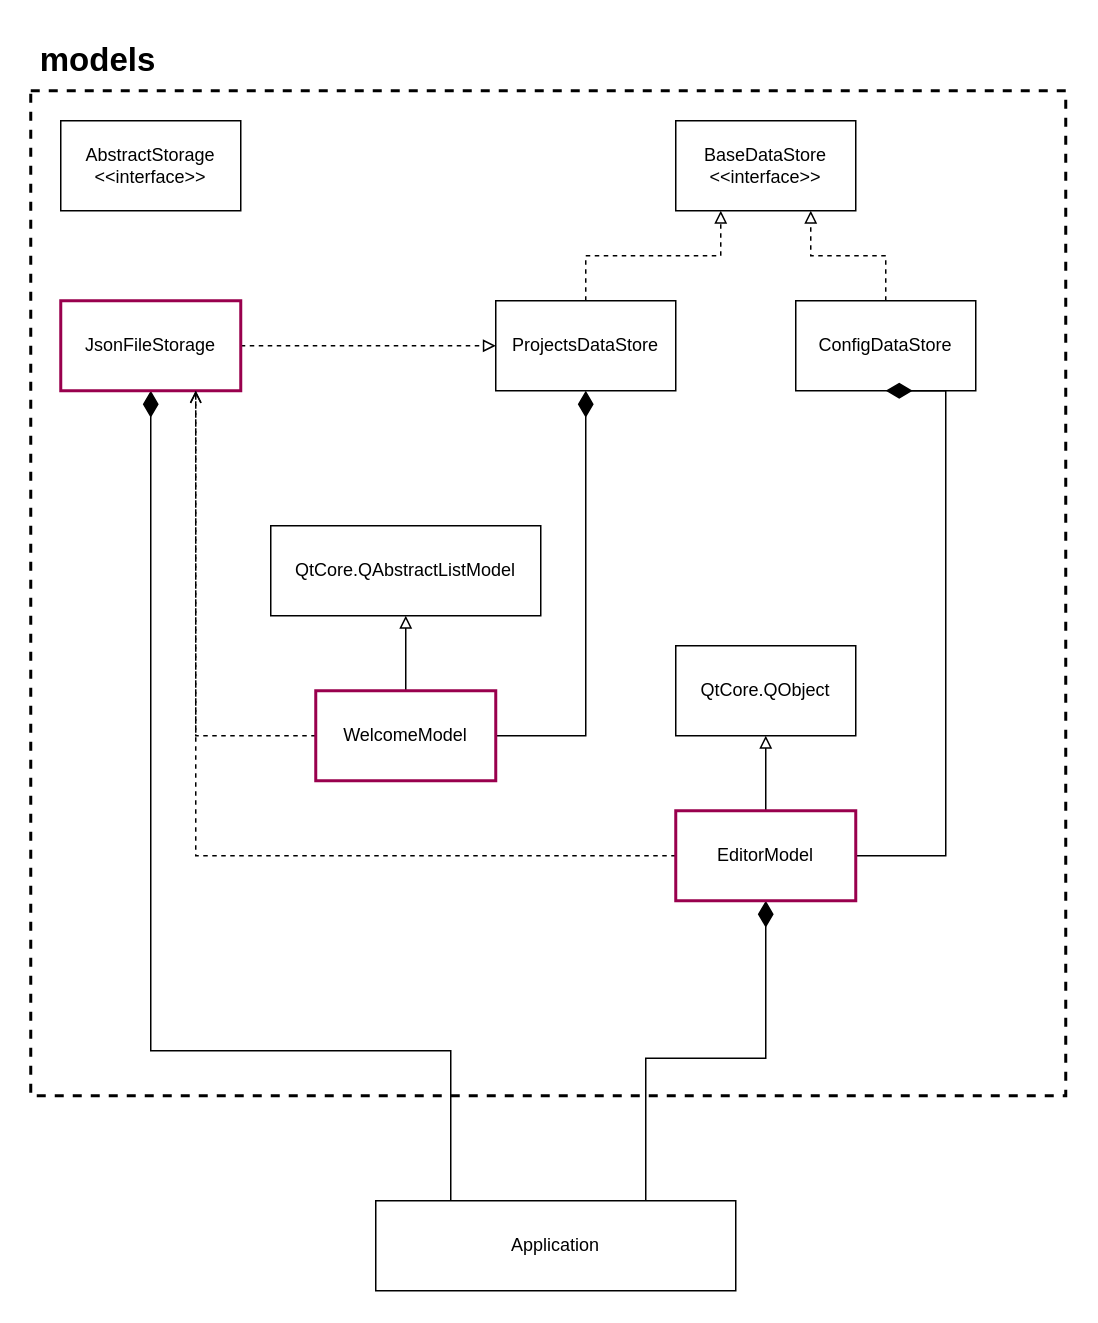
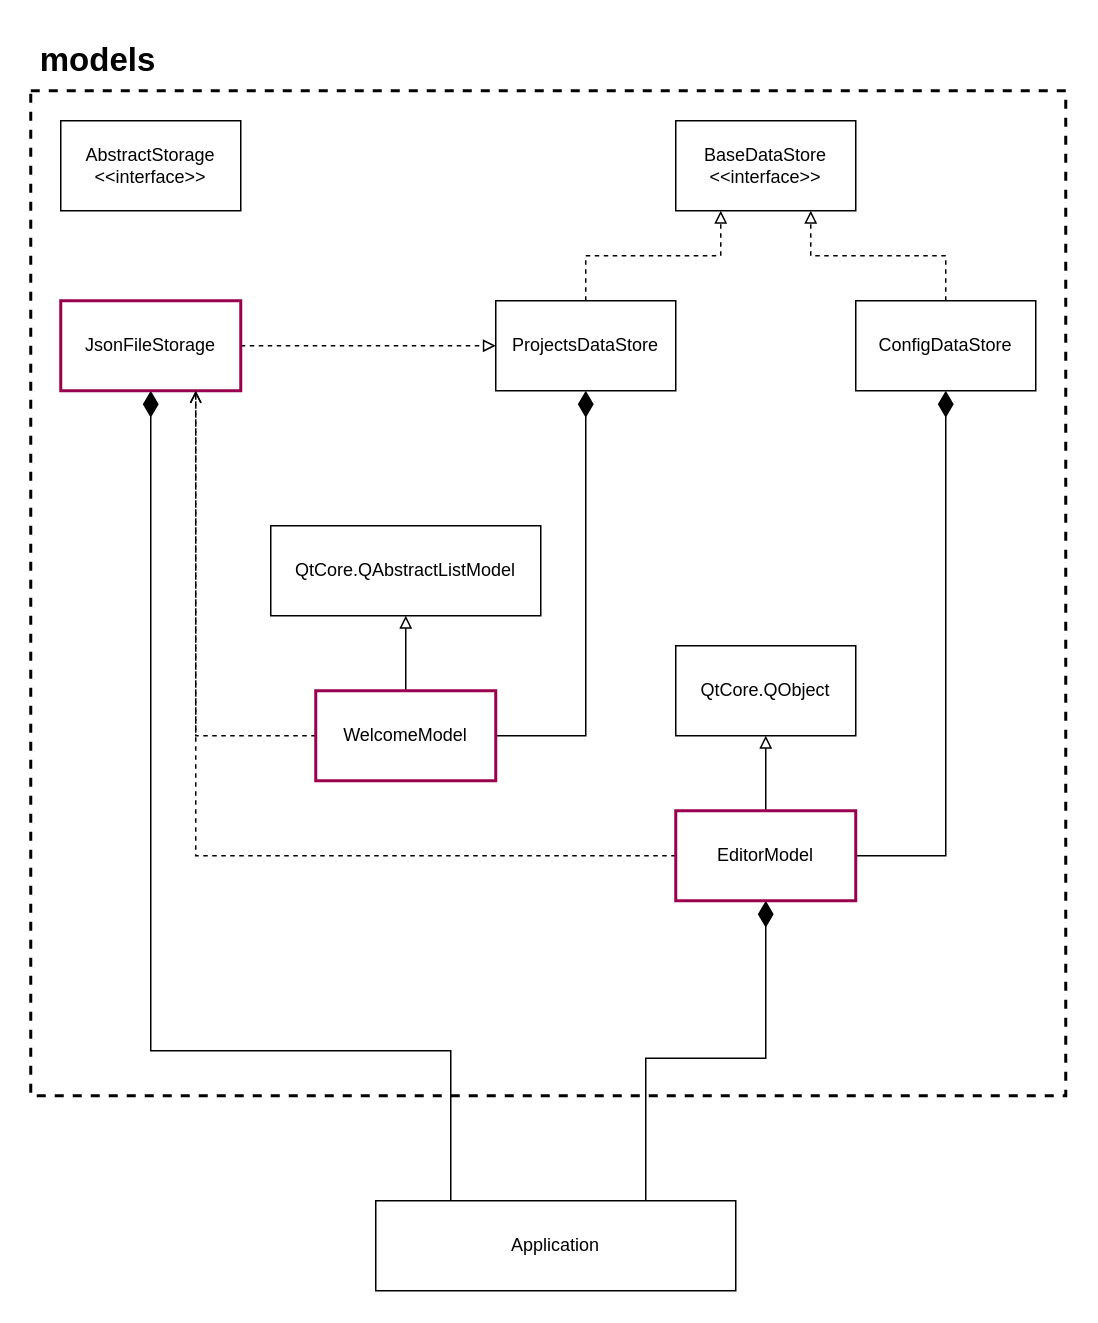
node "ConfigDataStore": moved (886, 346) -> (946, 346)
